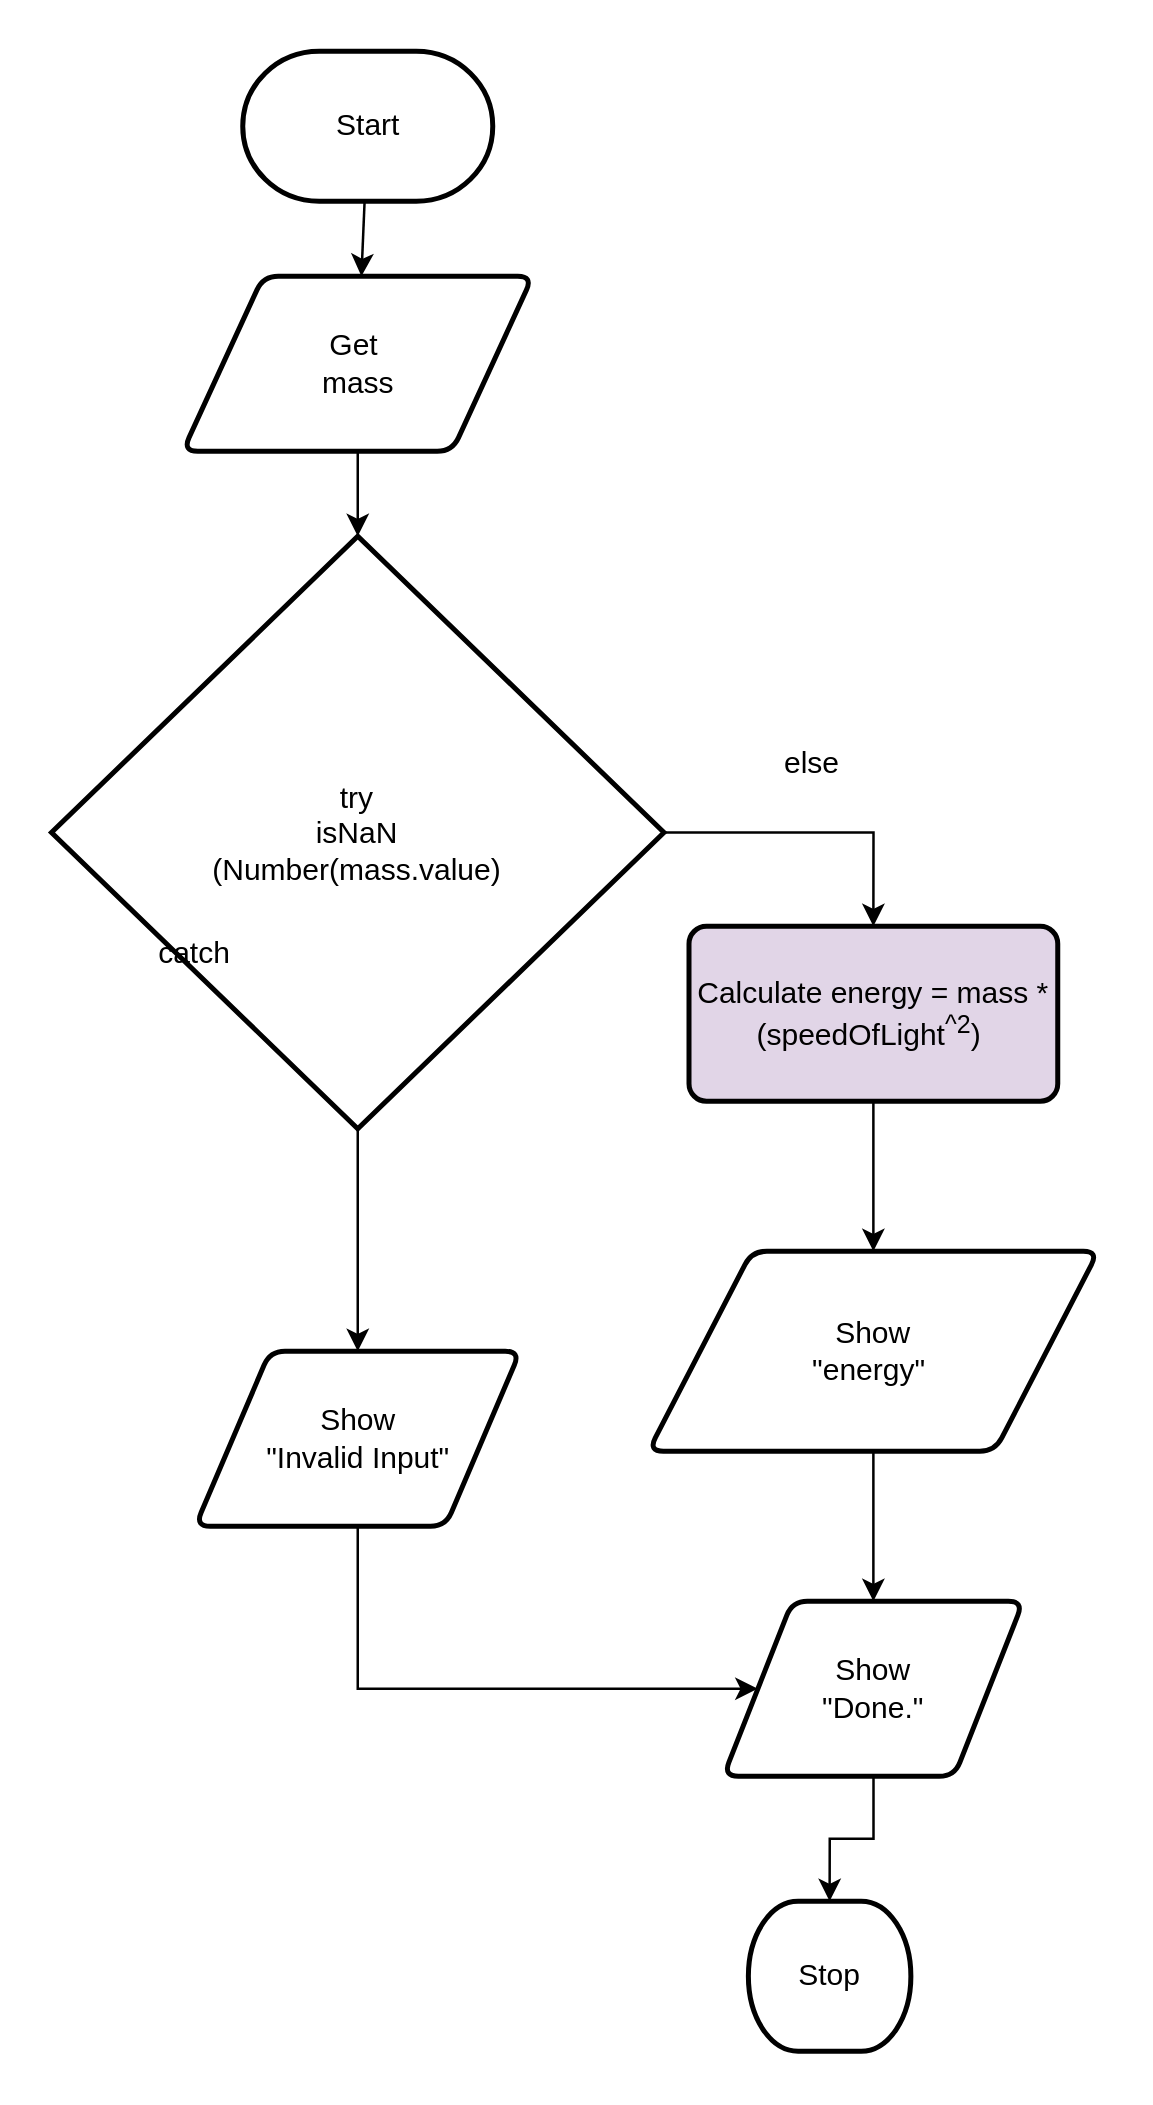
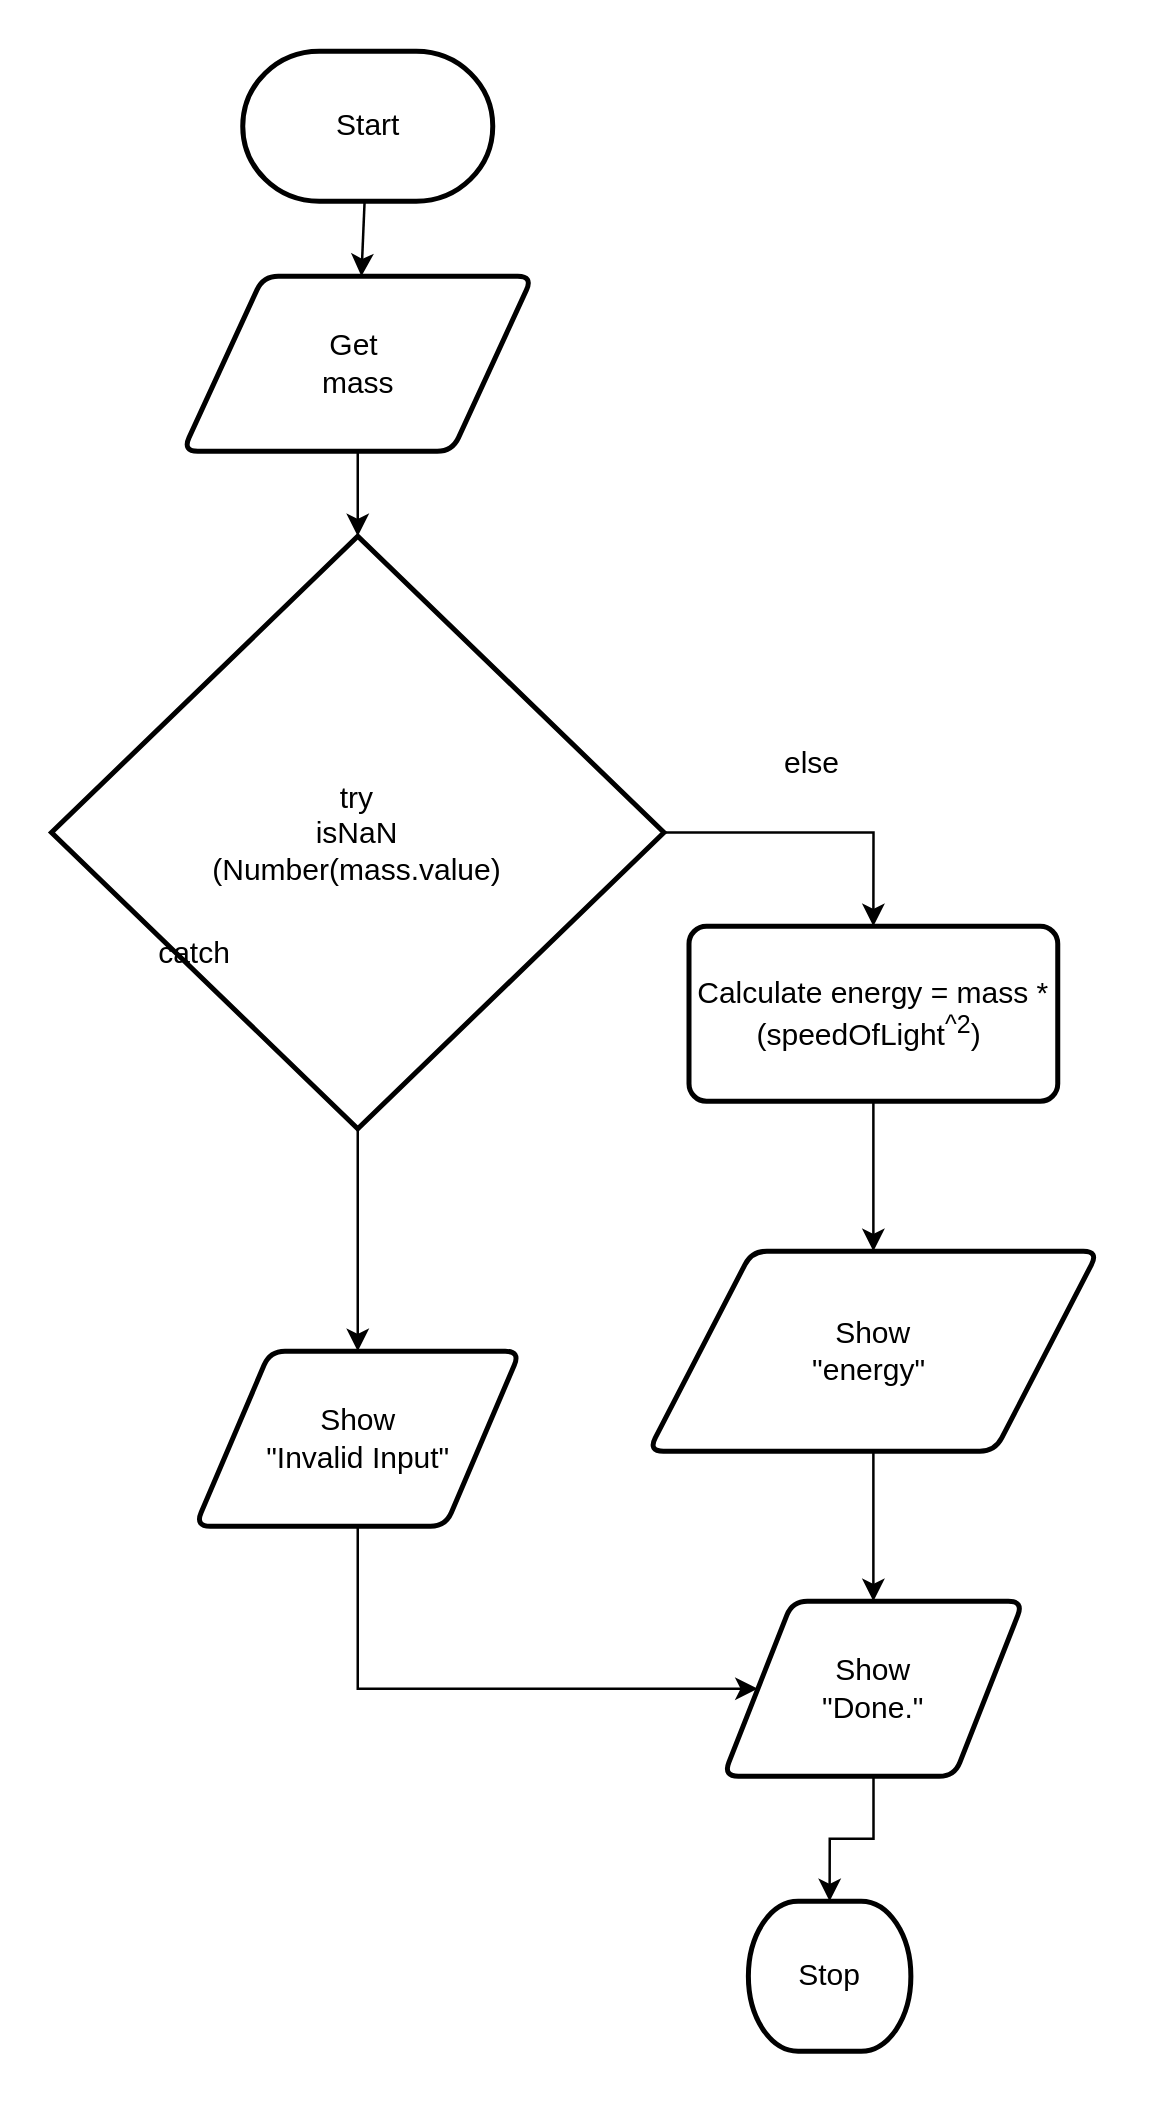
node "Calculate energy = mass * (speedOfLight^2)": fillcolor #e1d5e7 -> #ffffff
